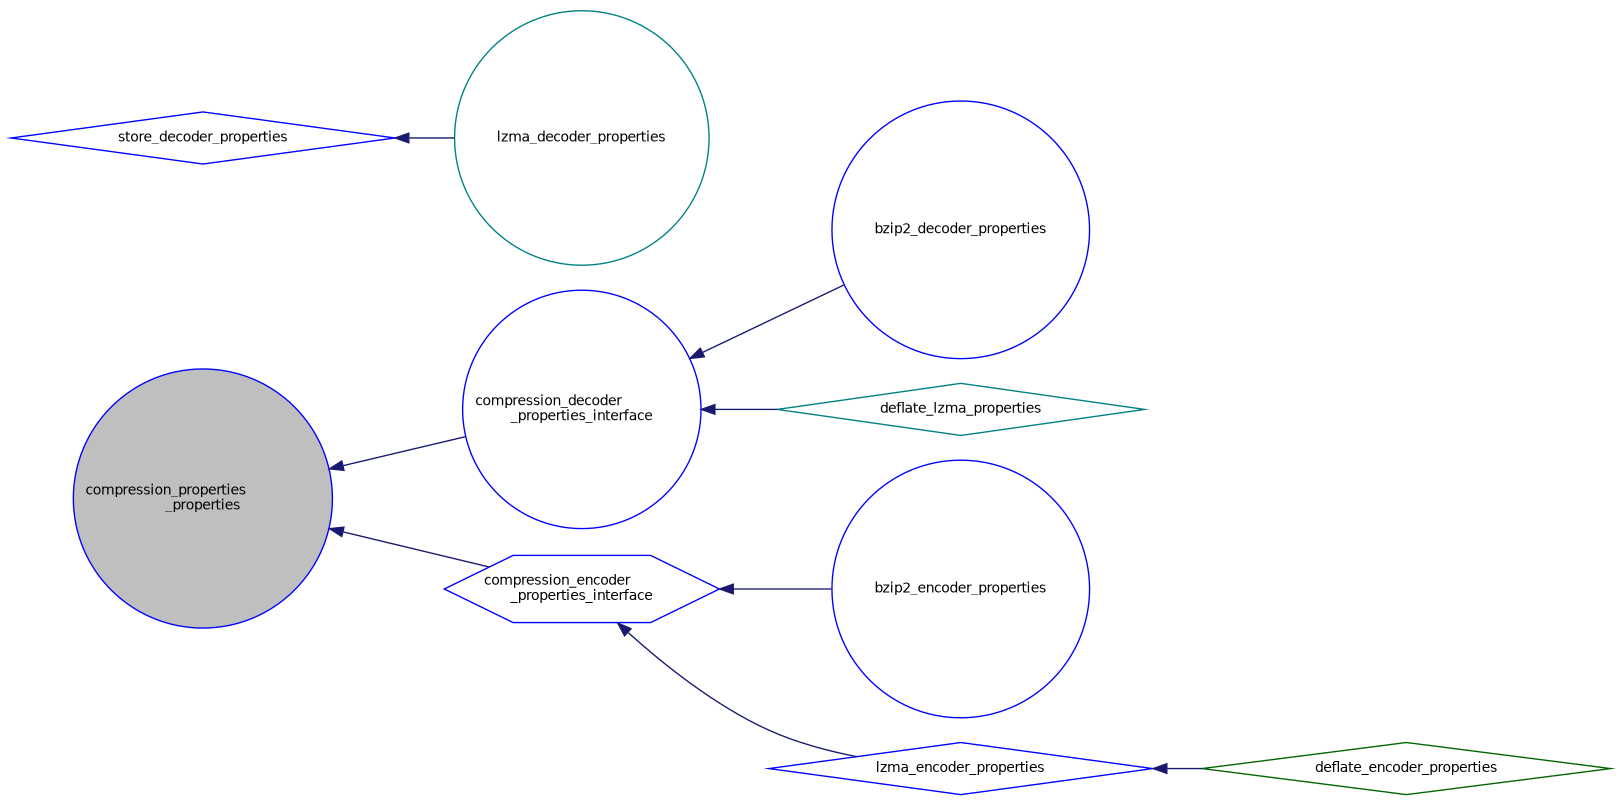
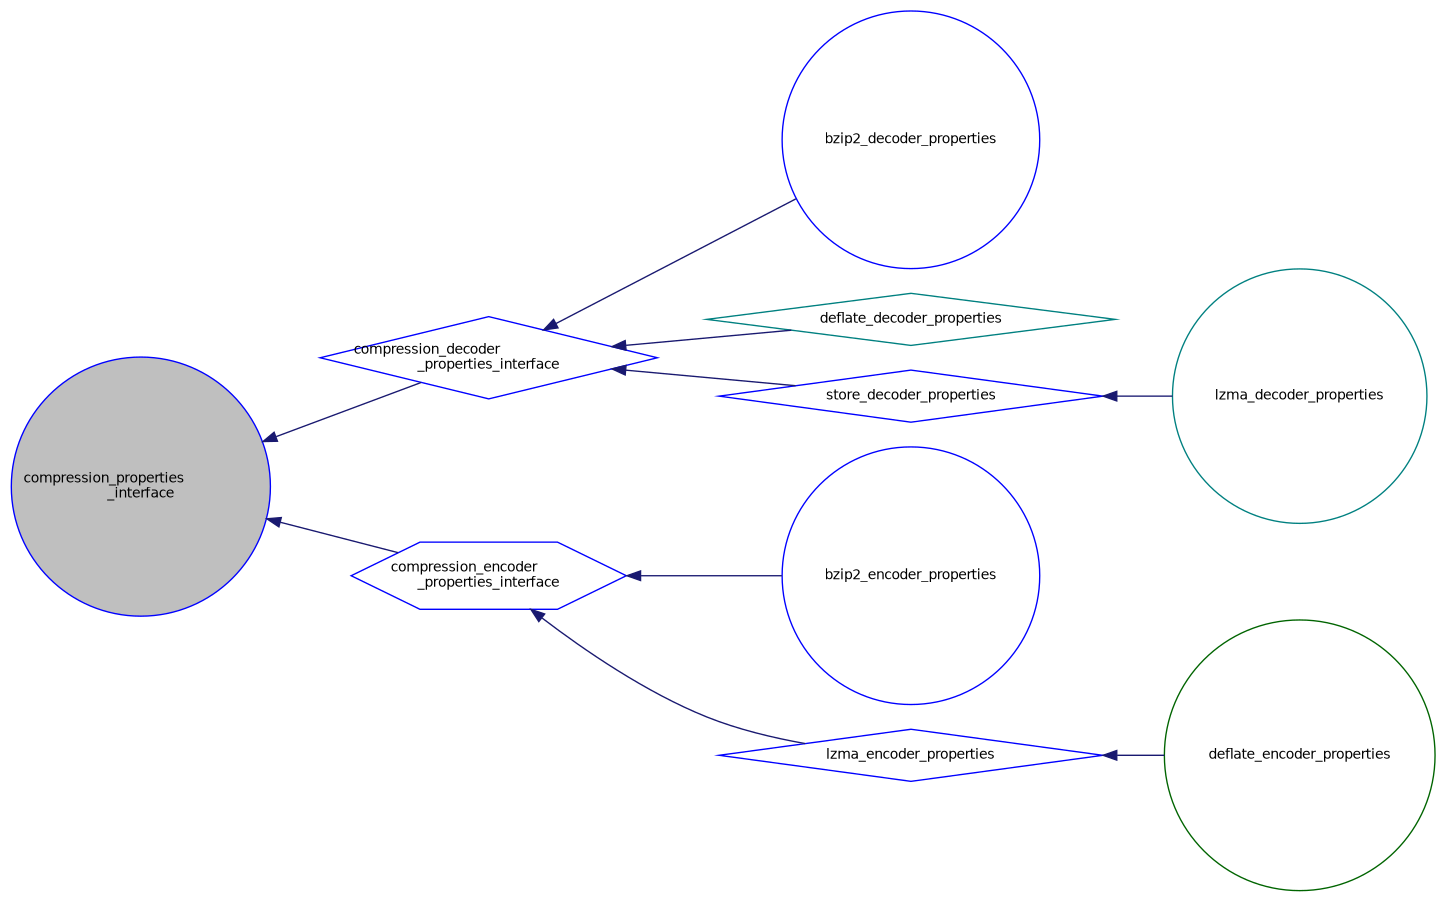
edge "store_decoder_properties" -> "compression_decoder _properties_interface": added
node "compression_decoder _properties_interface": shape circle -> diamond
node "deflate_lzma_properties": label "deflate_lzma_properties" -> "deflate_decoder_properties"
node "compression_properties _properties": label "compression_properties _properties" -> "compression_properties _interface"
node "deflate_encoder_properties": shape diamond -> circle
